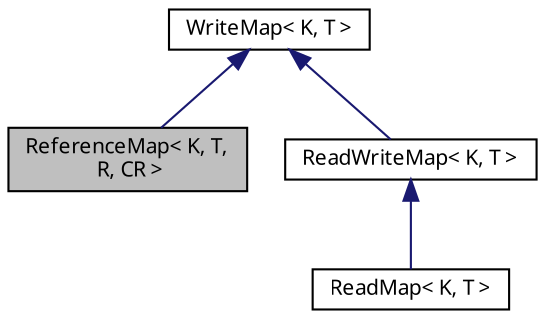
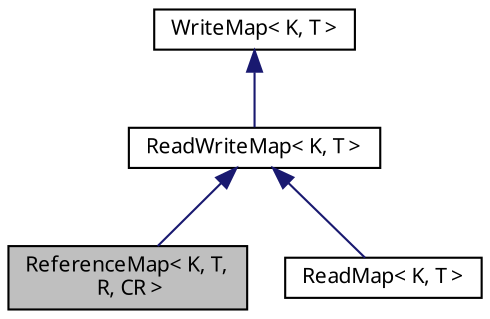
edge "ReferenceMap< K, T, R, CR >" -> "WriteMap< K, T >": now "ReferenceMap< K, T, R, CR >" -> "ReadWriteMap< K, T >"
